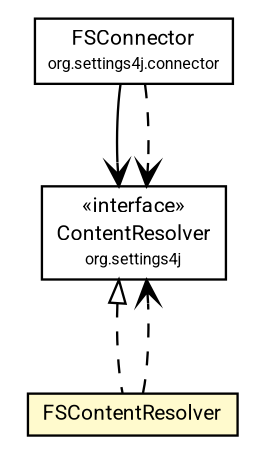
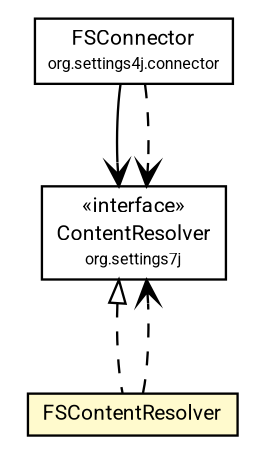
node "ContentResolver": text "org.settings4j" -> "org.settings7j"
